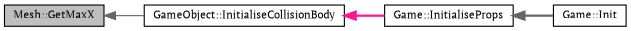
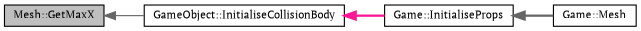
node "Game::Init": label "Game::Init" -> "Game::Mesh"
